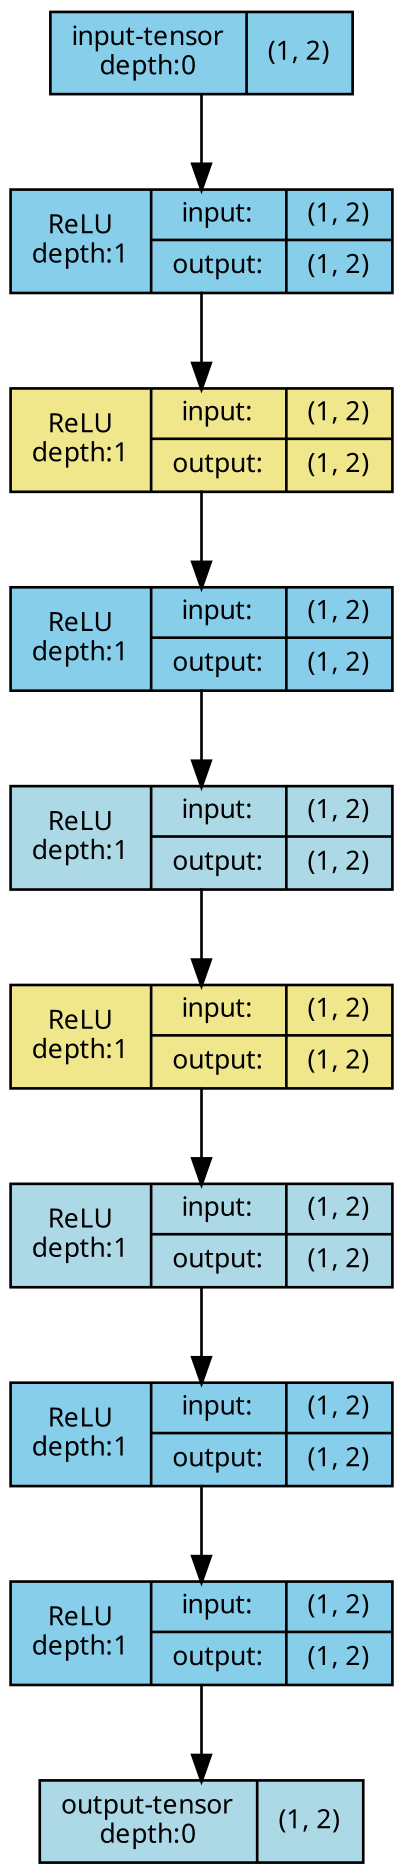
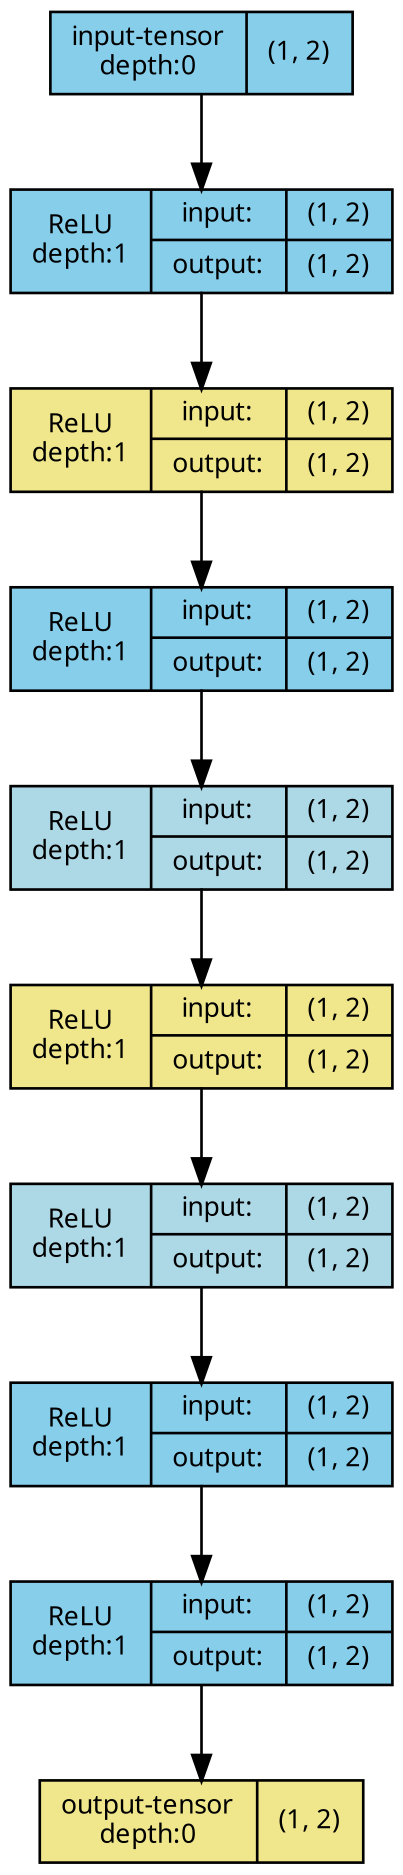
node "output-tensor": fillcolor lightblue -> khaki
